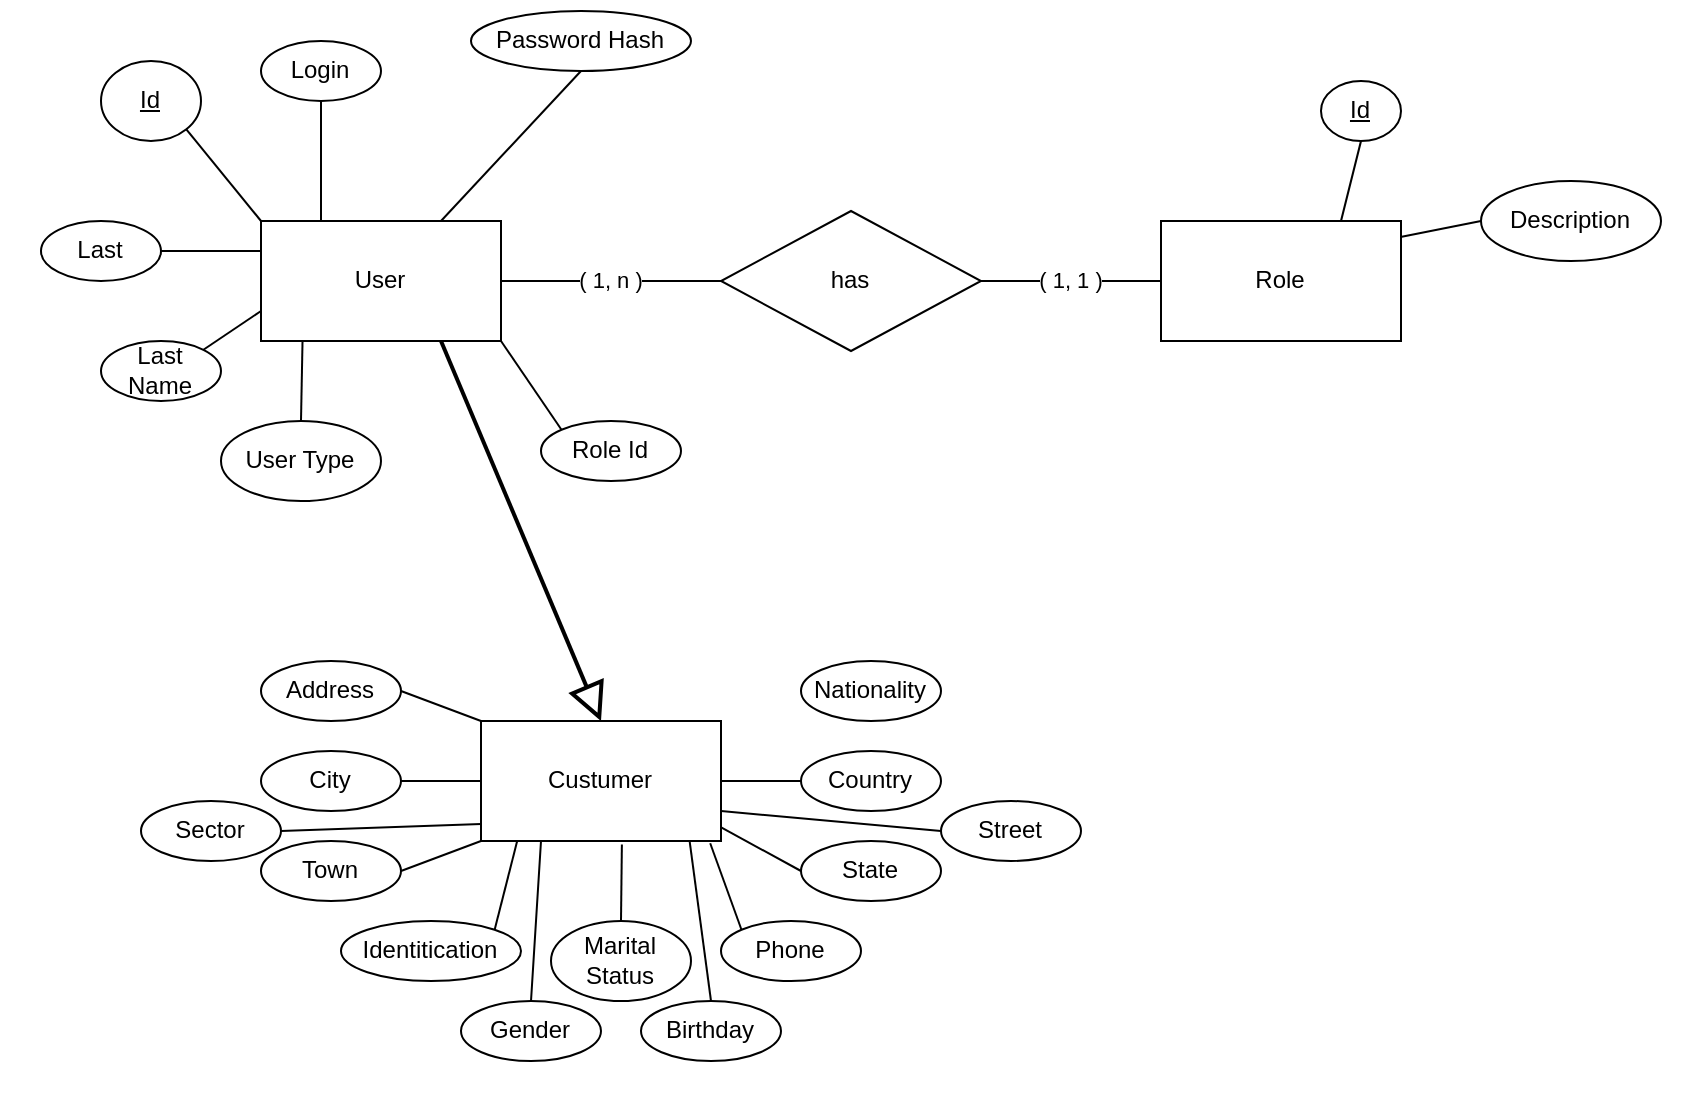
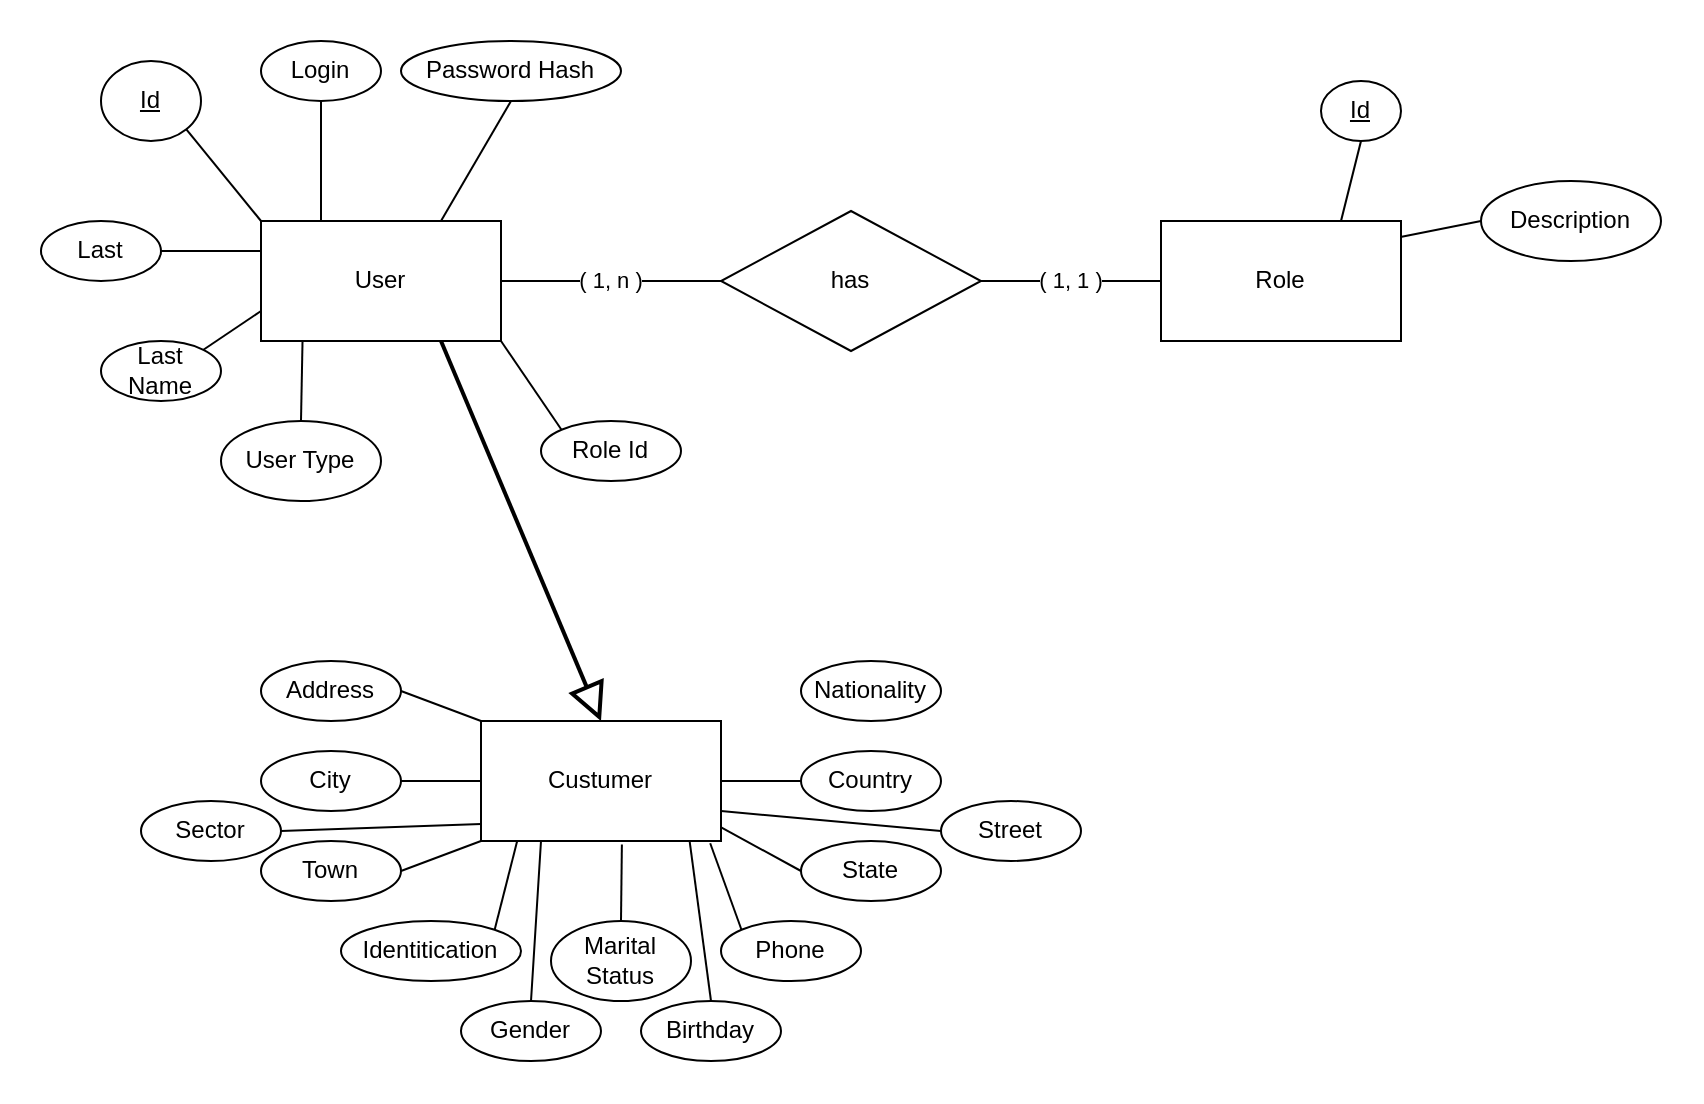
node "Password Hash": moved (581, 41) -> (511, 71)
